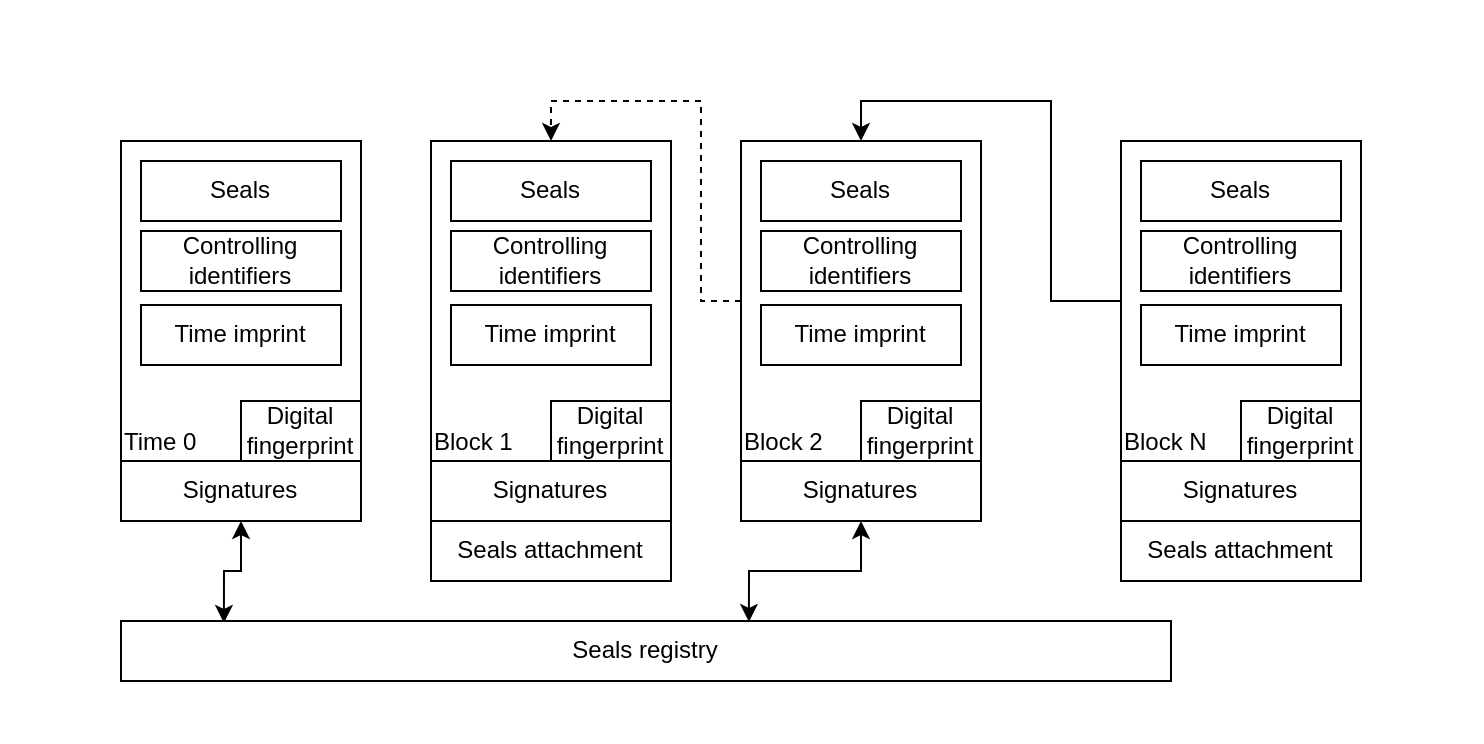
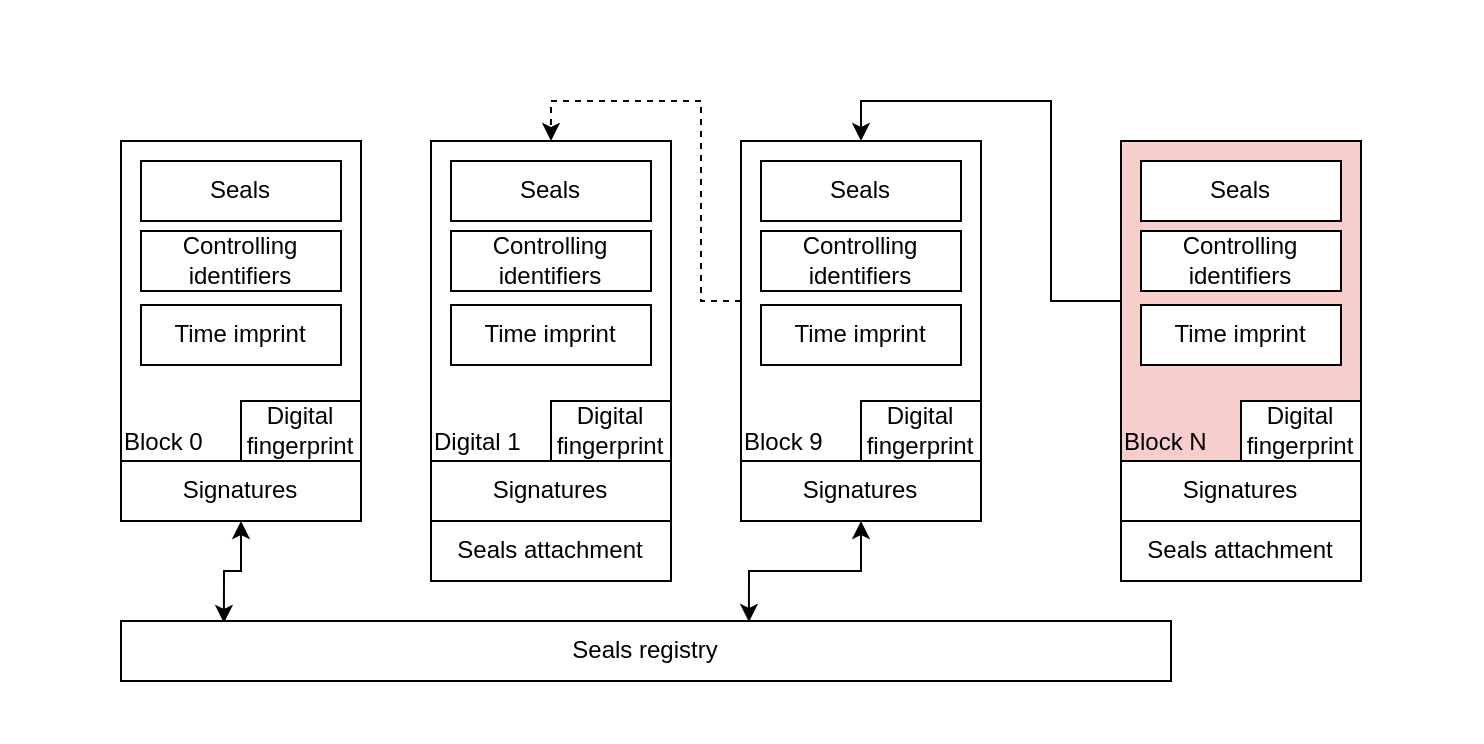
node "Block N": fillcolor #ffffff -> #f8cecc
node "Time 0": label "Time 0" -> "Block 0"
node "Block 1": label "Block 1" -> "Digital 1"
node "Block 2": label "Block 2" -> "Block 9"
